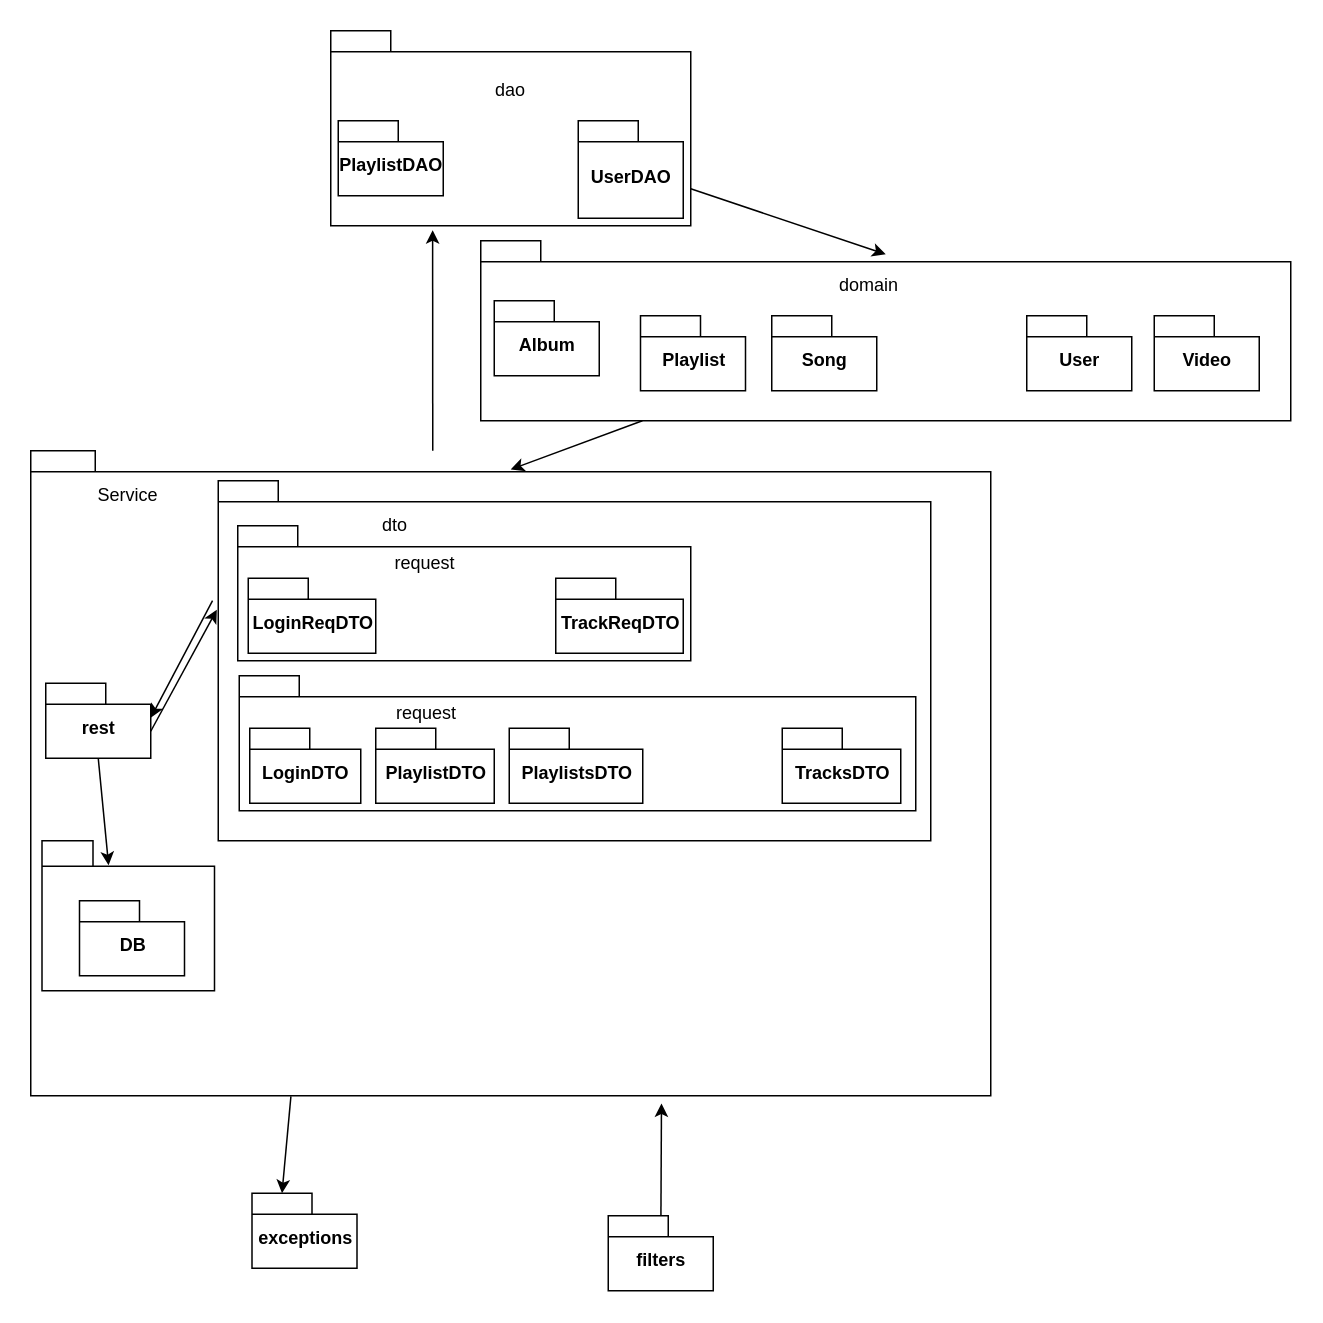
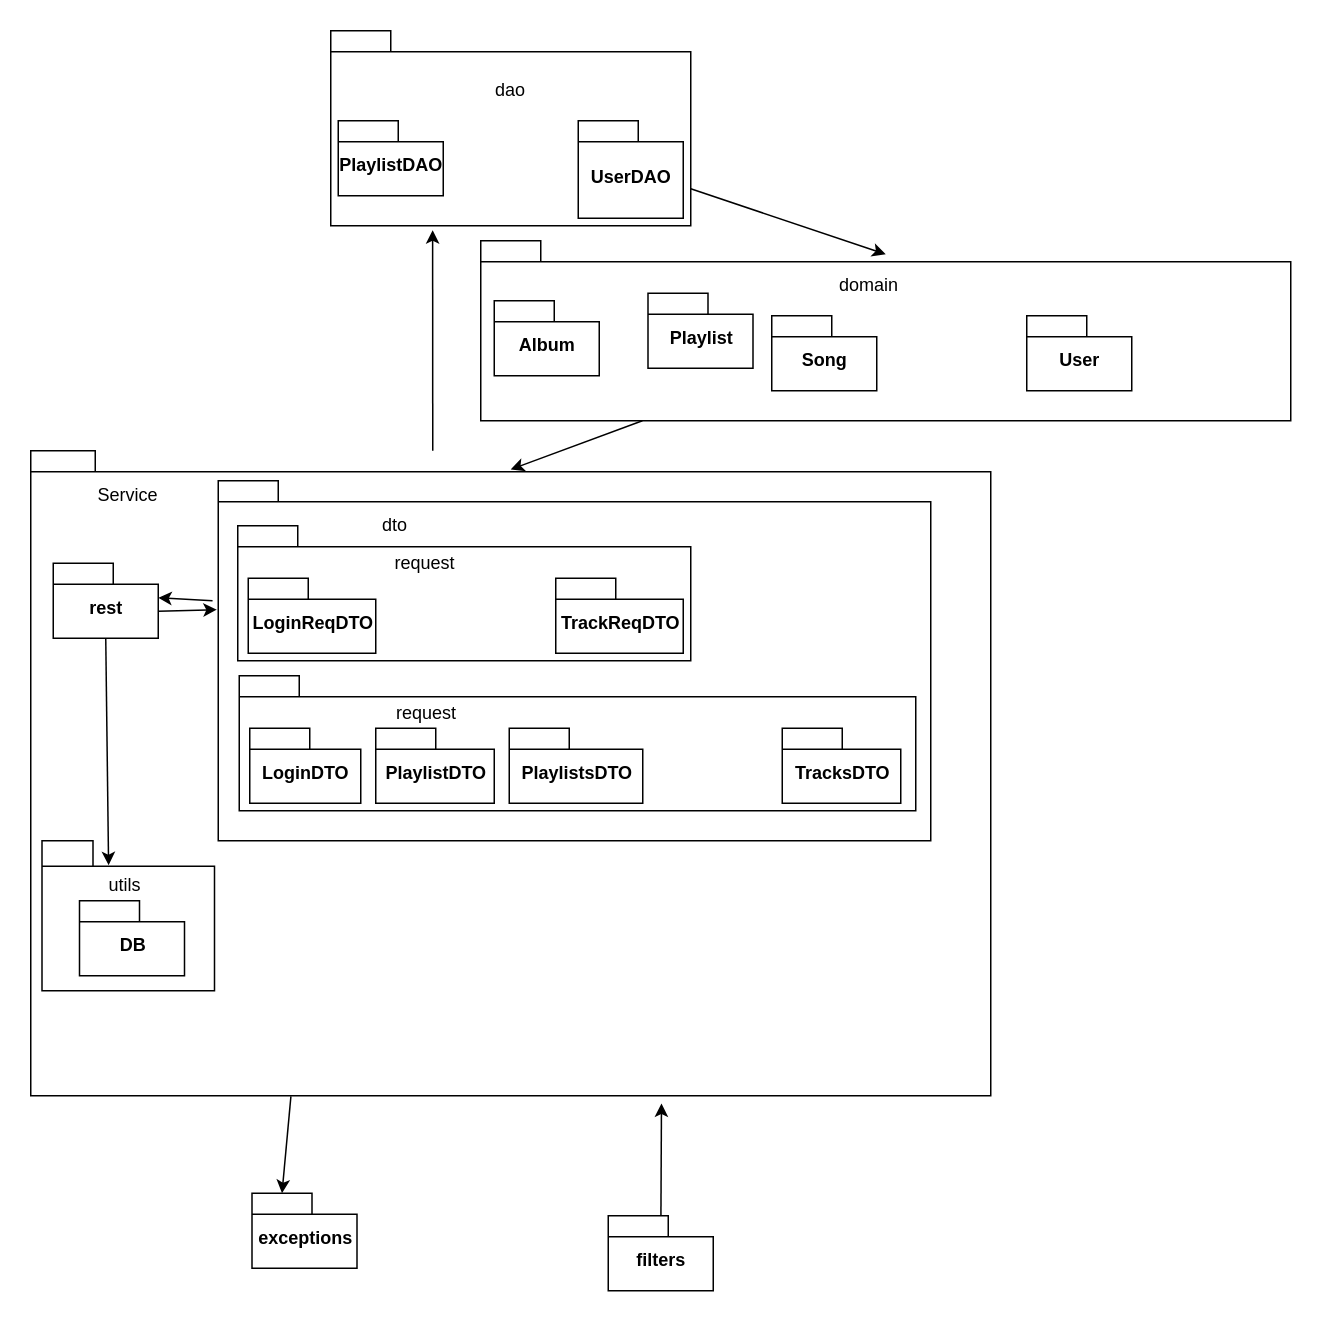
node "Playlist": moved (693, 353) -> (701, 331)
node "Video": removed
node "rest": moved (98, 721) -> (106, 601)
node "utils": added
